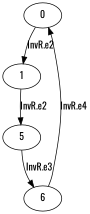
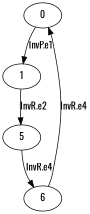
edge "0" -> "1": label "InvR.e2" -> "InvP.e1"
edge "5" -> "6": label "InvR.e3" -> "InvR.e4"
